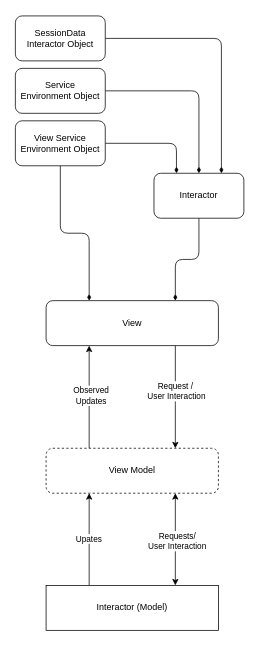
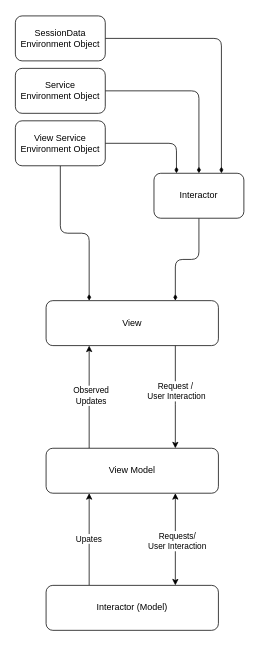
node "SessionData Interactor Object": label "SessionData Interactor Object" -> "SessionData Environment Object"
node "View Model": style dashed -> solid
node "Interactor (Model)": shape rectangle -> rounded rectangle
